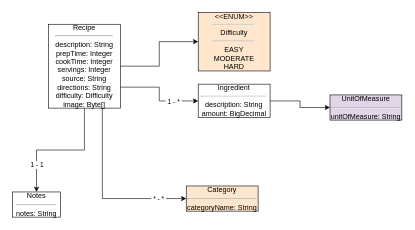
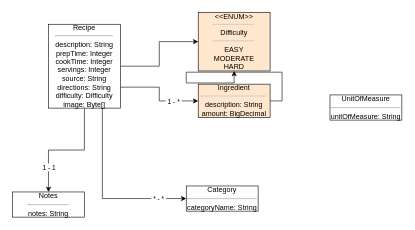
node "Ingredient description: String amount: BigDecimal": fillcolor #ffffff -> #ffe6cc
edge "Ingredient description: String amount: BigDecimal" -> "UnitOfMeasure unitOfMeasure: String": now "Ingredient description: String amount: BigDecimal" -> "<<ENUM>> Difficulty EASY MODERATE HARD"
node "UnitOfMeasure unitOfMeasure: String": fillcolor #e1d5e7 -> #ffffff
node "Category categoryName: String": fillcolor #ffe6cc -> #ffffff
node "Notes notes: String": size 48x25 -> 72x25
